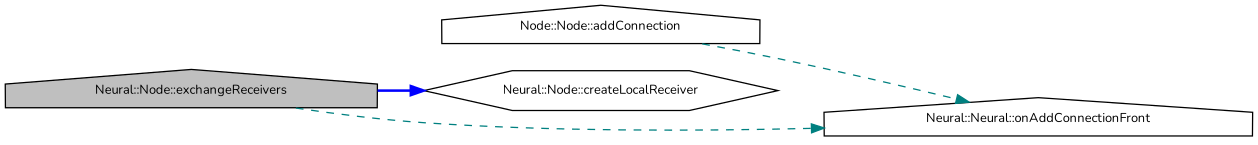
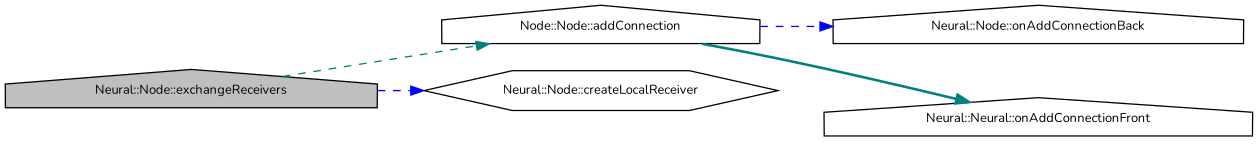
node "Neural::Node::onAddConnectionBack": added
edge "Node::Node::addConnection" -> "Neural::Neural::onAddConnectionFront": style dashed -> bold
edge "Neural::Node::exchangeReceivers" -> "Neural::Node::createLocalReceiver": style bold -> dashed
edge "Neural::Node::exchangeReceivers" -> "Neural::Neural::onAddConnectionFront": now "Neural::Node::exchangeReceivers" -> "Node::Node::addConnection"
